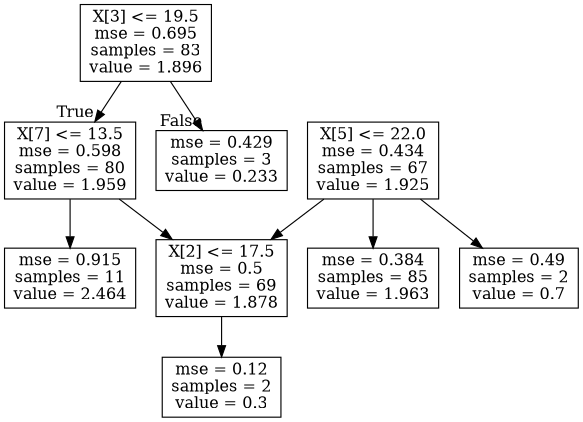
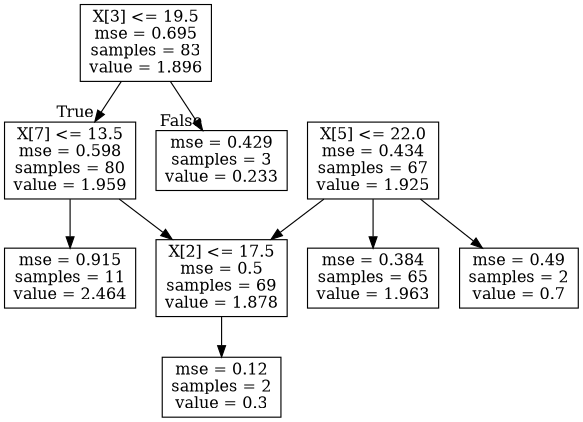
node "mse = 0.384 samples = 85 value = 1.963": label "mse = 0.384 samples = 85 value = 1.963" -> "mse = 0.384 samples = 65 value = 1.963"
